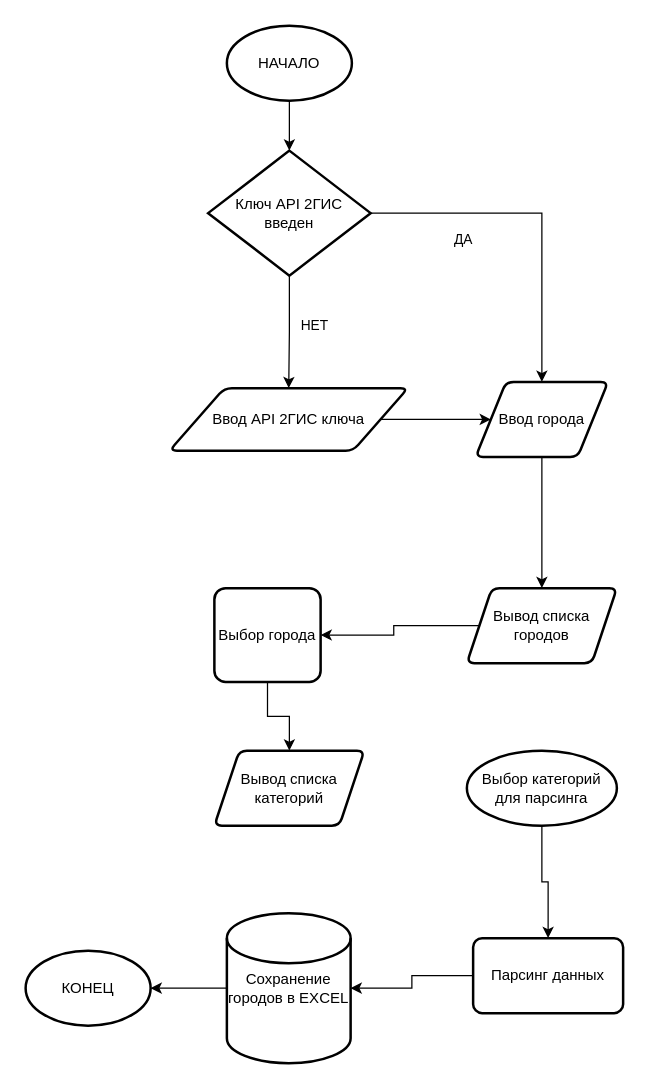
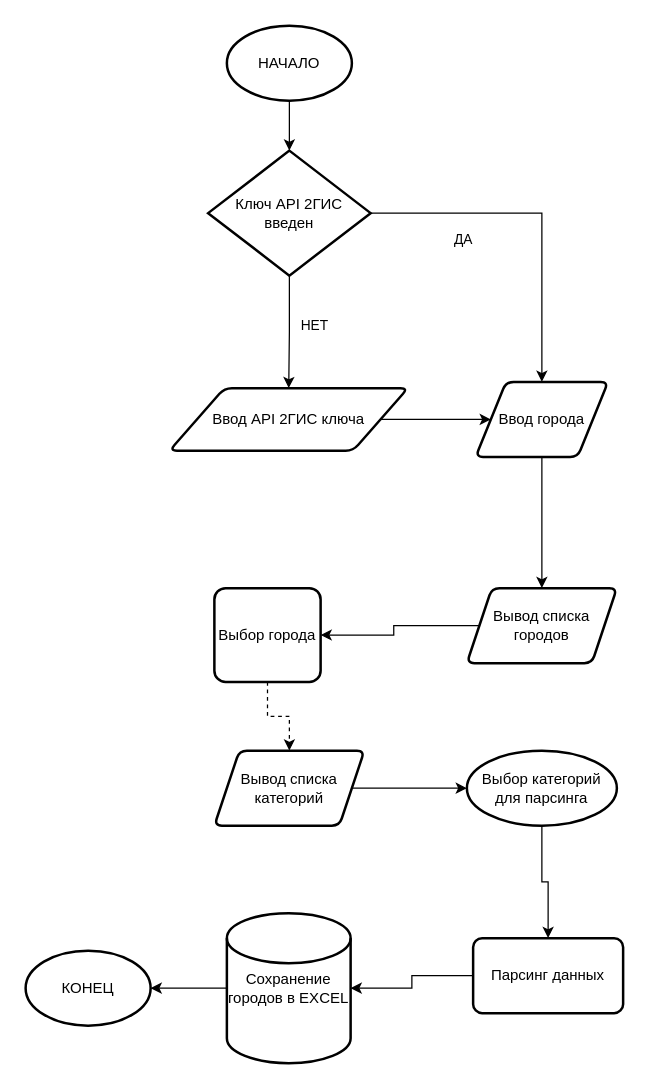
edge "Выбор города" -> "Вывод списка категорий": style solid -> dashed
edge "Вывод списка категорий" -> "Выбор категорий для парсинга": added
